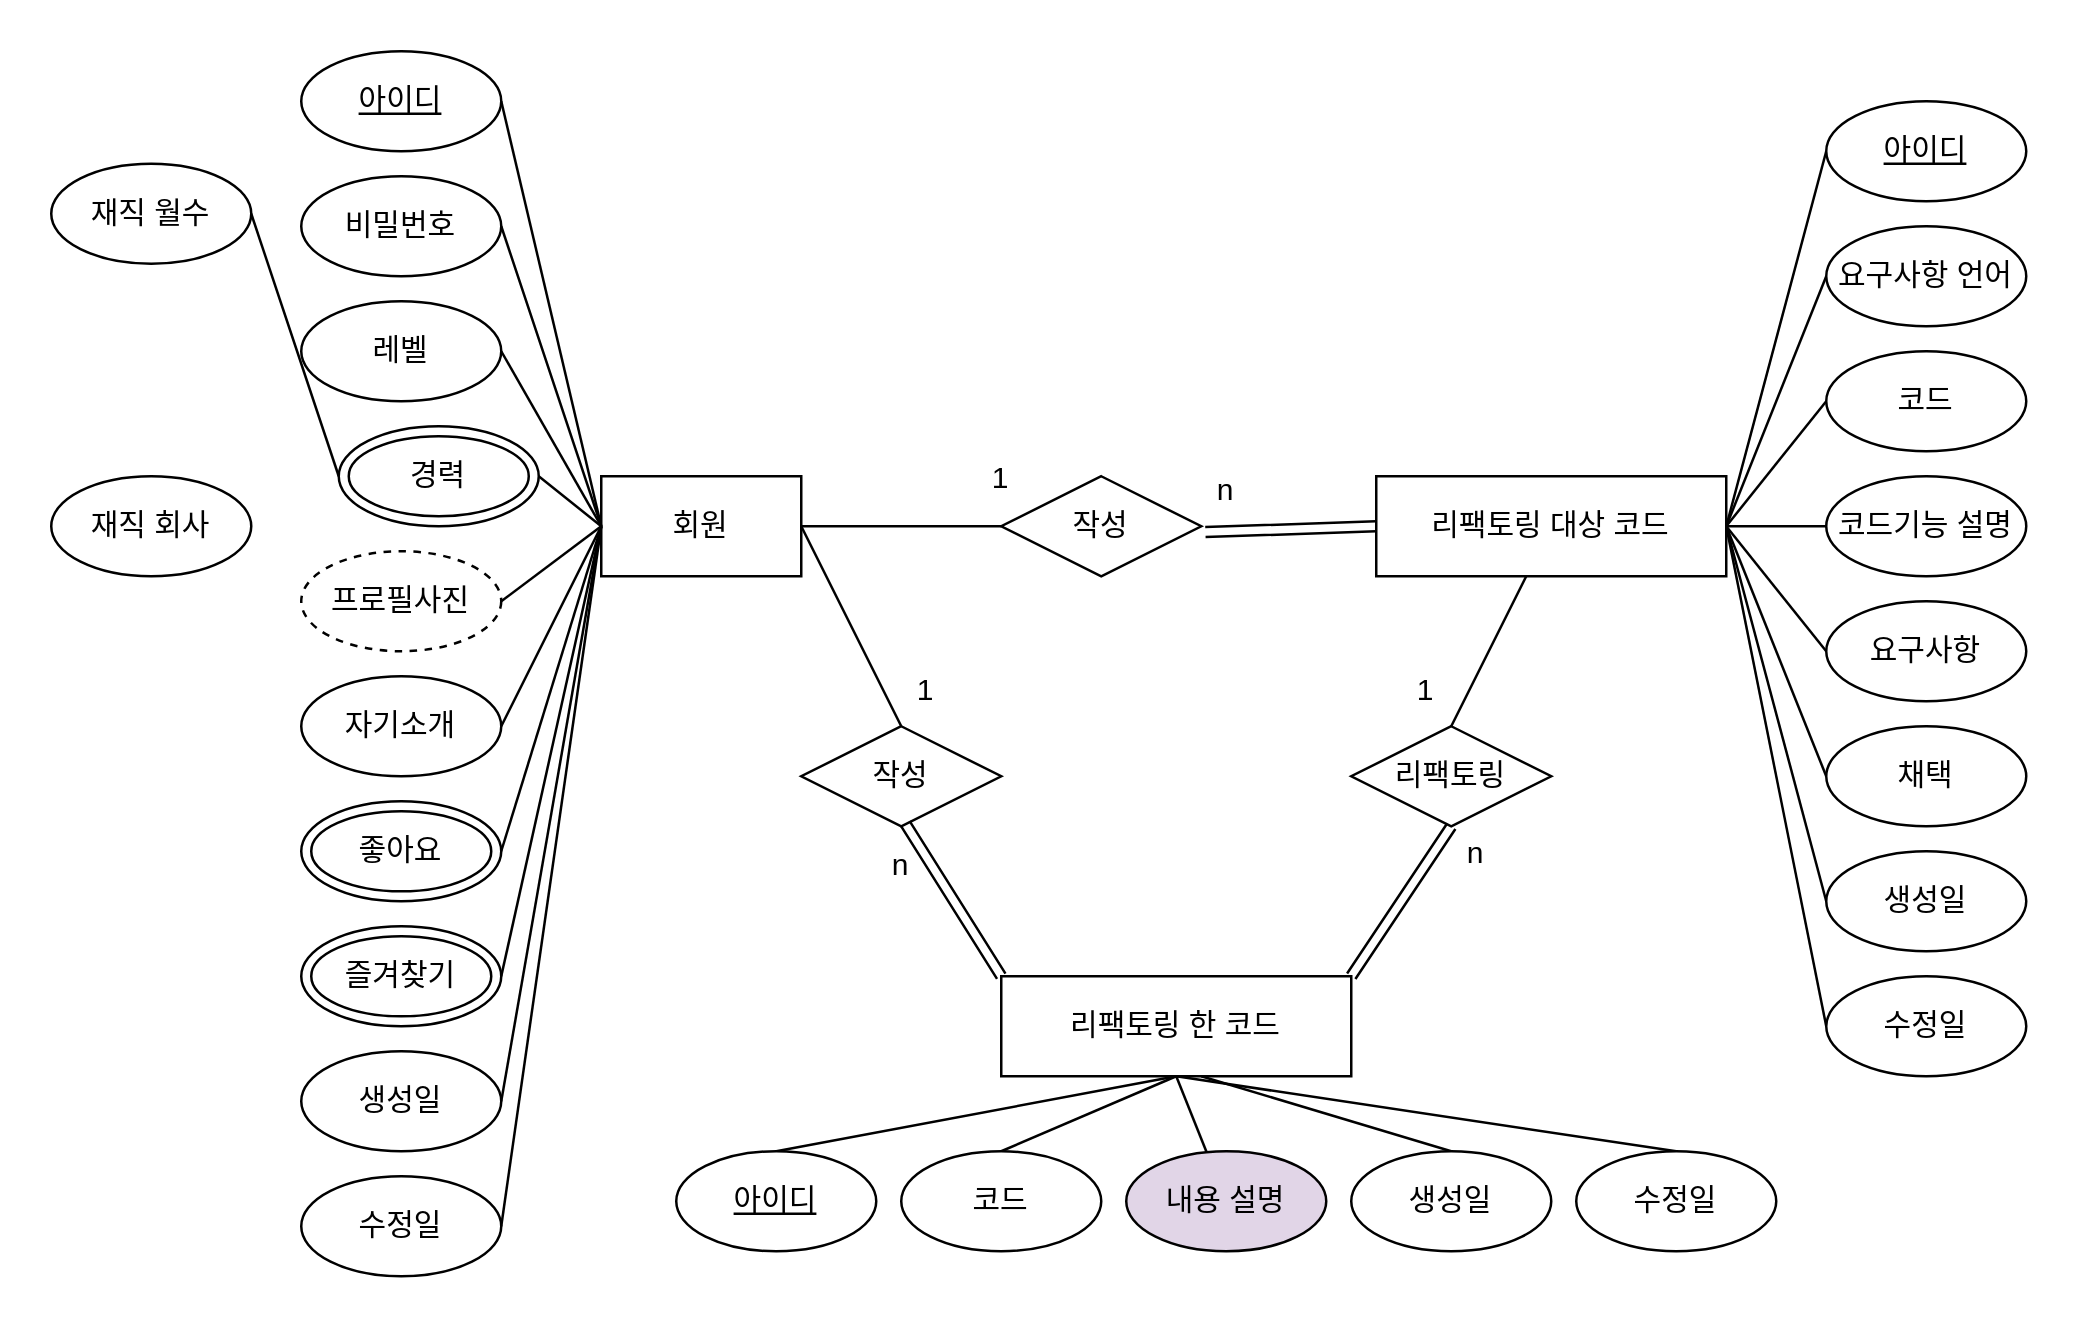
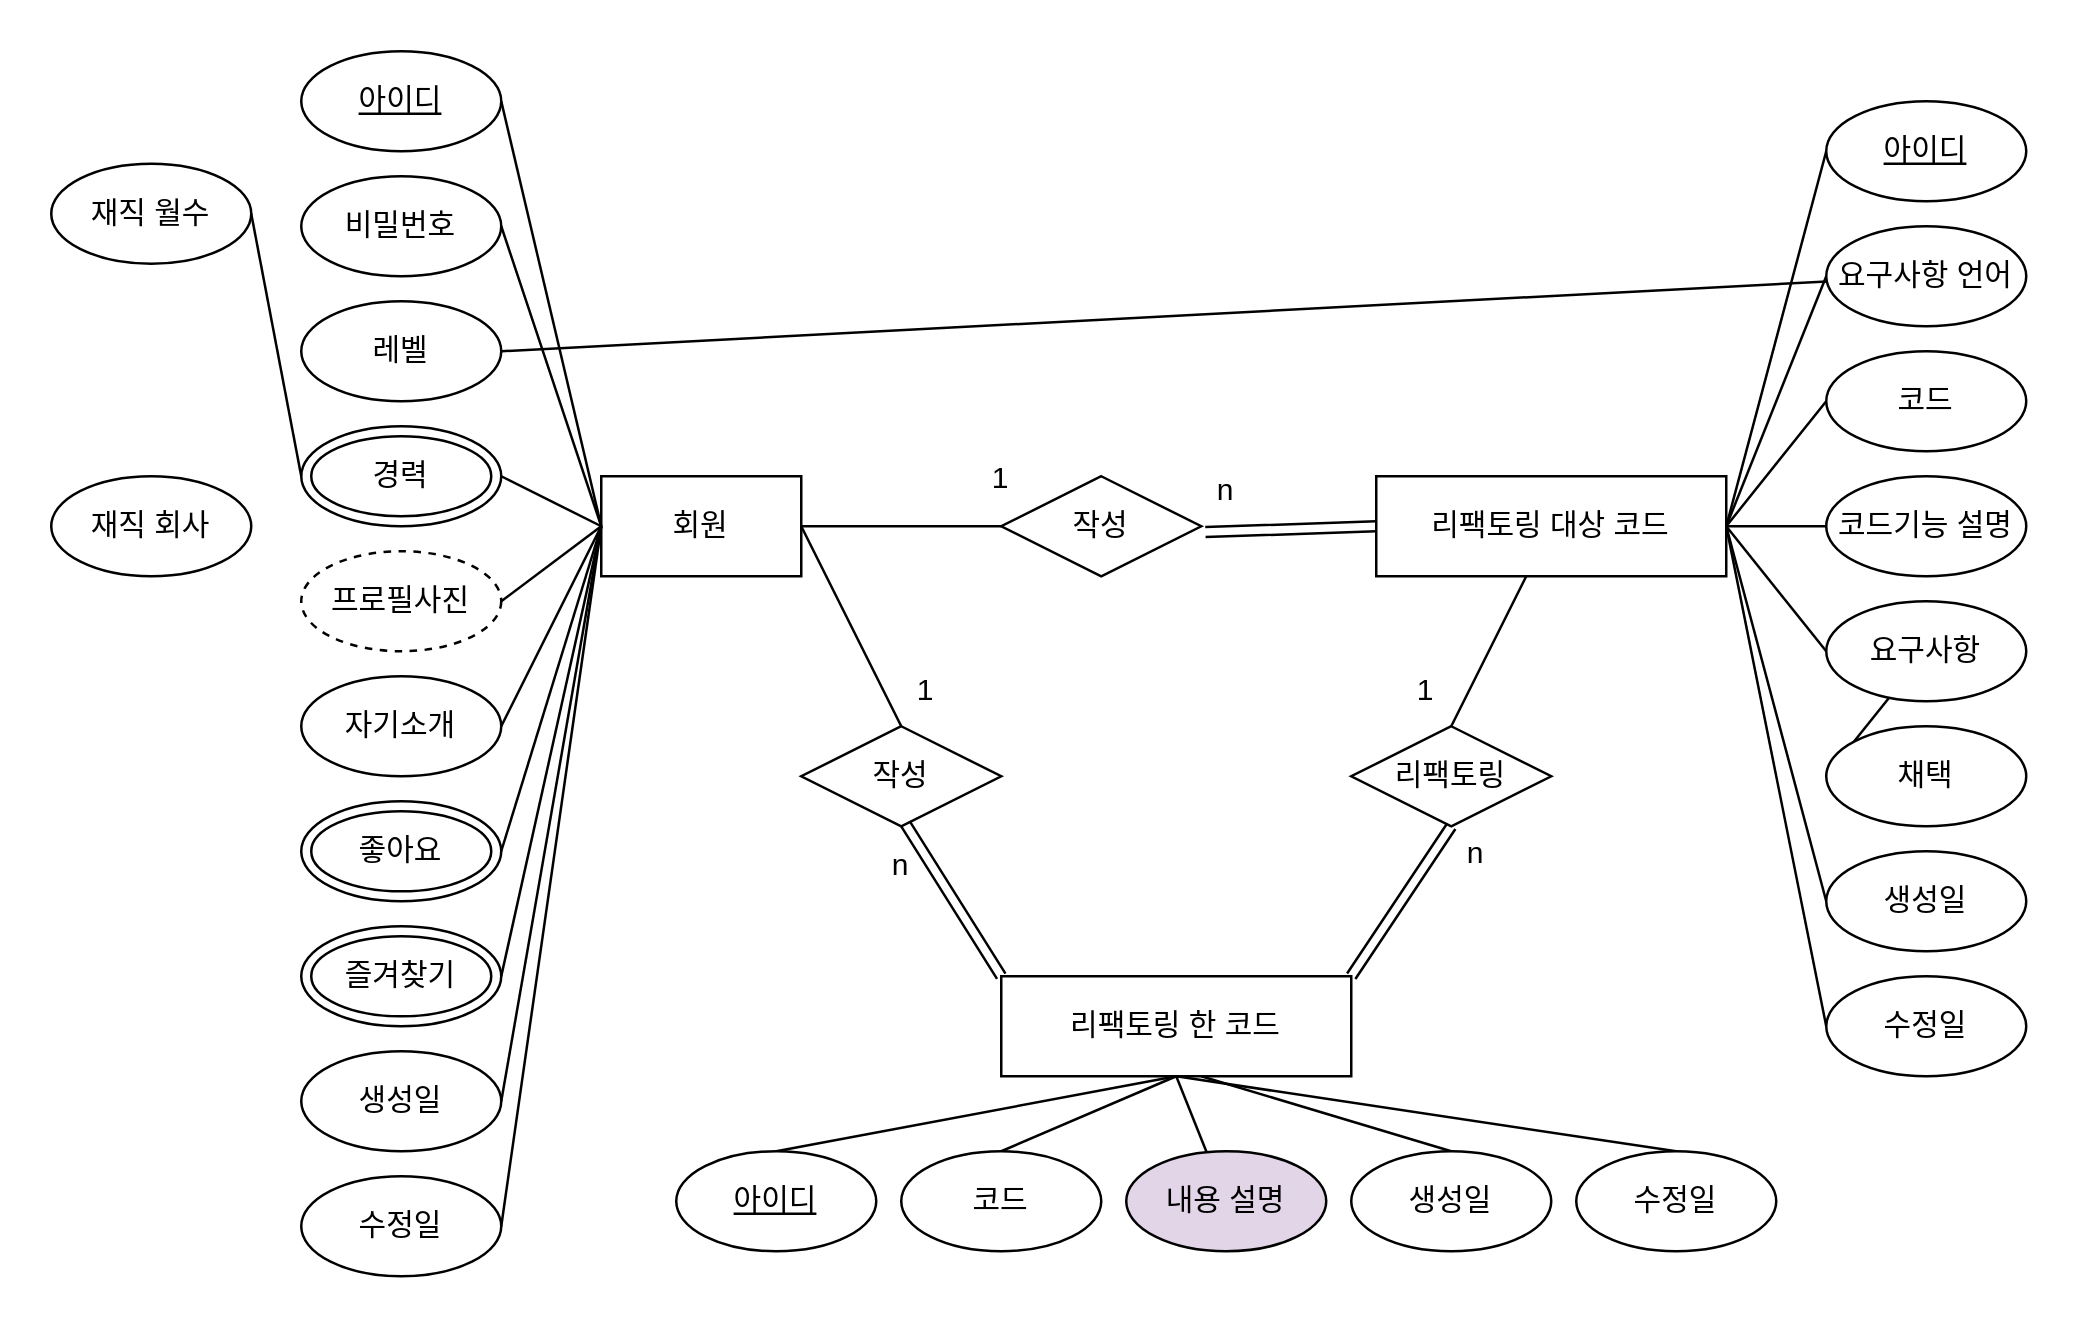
edge "레벨" -- "회원": now "레벨" -- "요구사항 언어"
node "경력": moved (439, 476) -> (401, 476)
edge "리팩토링 대상 코드" -- "채택": now "요구사항" -- "채택"
